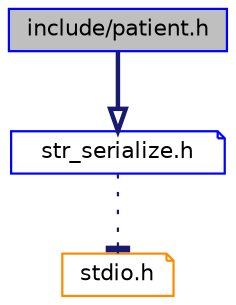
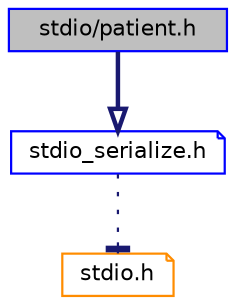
node "include/patient.h": label "include/patient.h" -> "stdio/patient.h"
node "str_serialize.h": label "str_serialize.h" -> "stdio_serialize.h"
